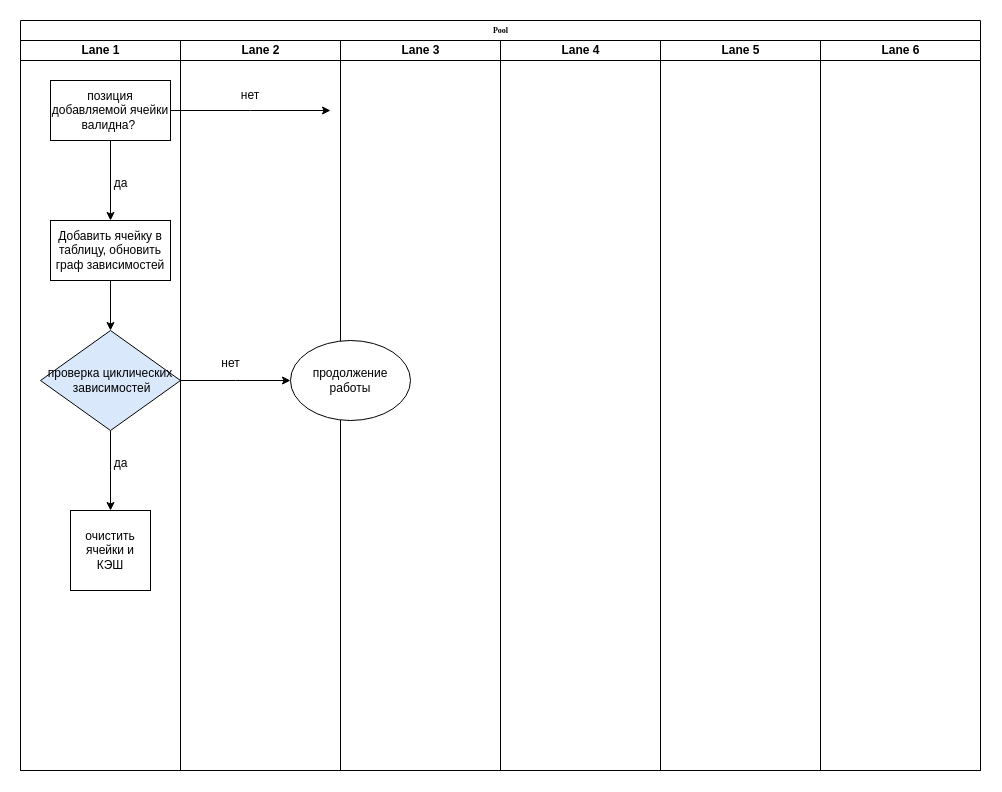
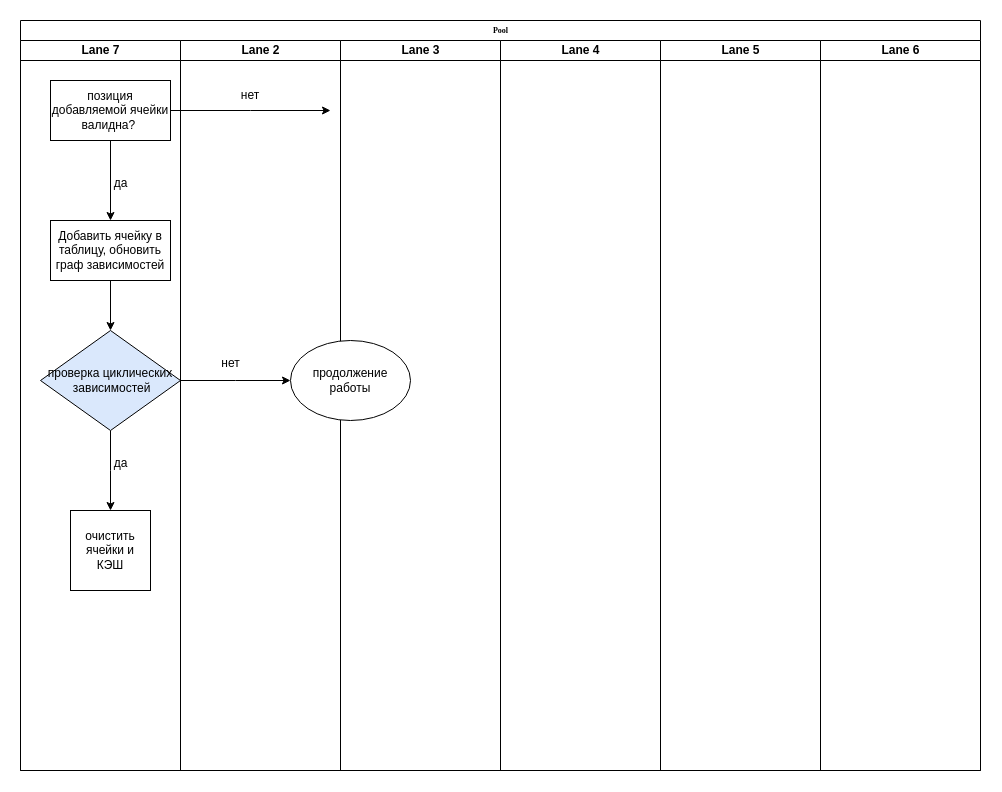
node "Lane 1": label "Lane 1" -> "Lane 7"
